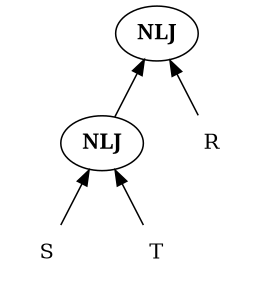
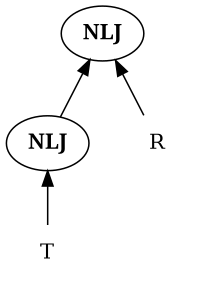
node "S": removed
